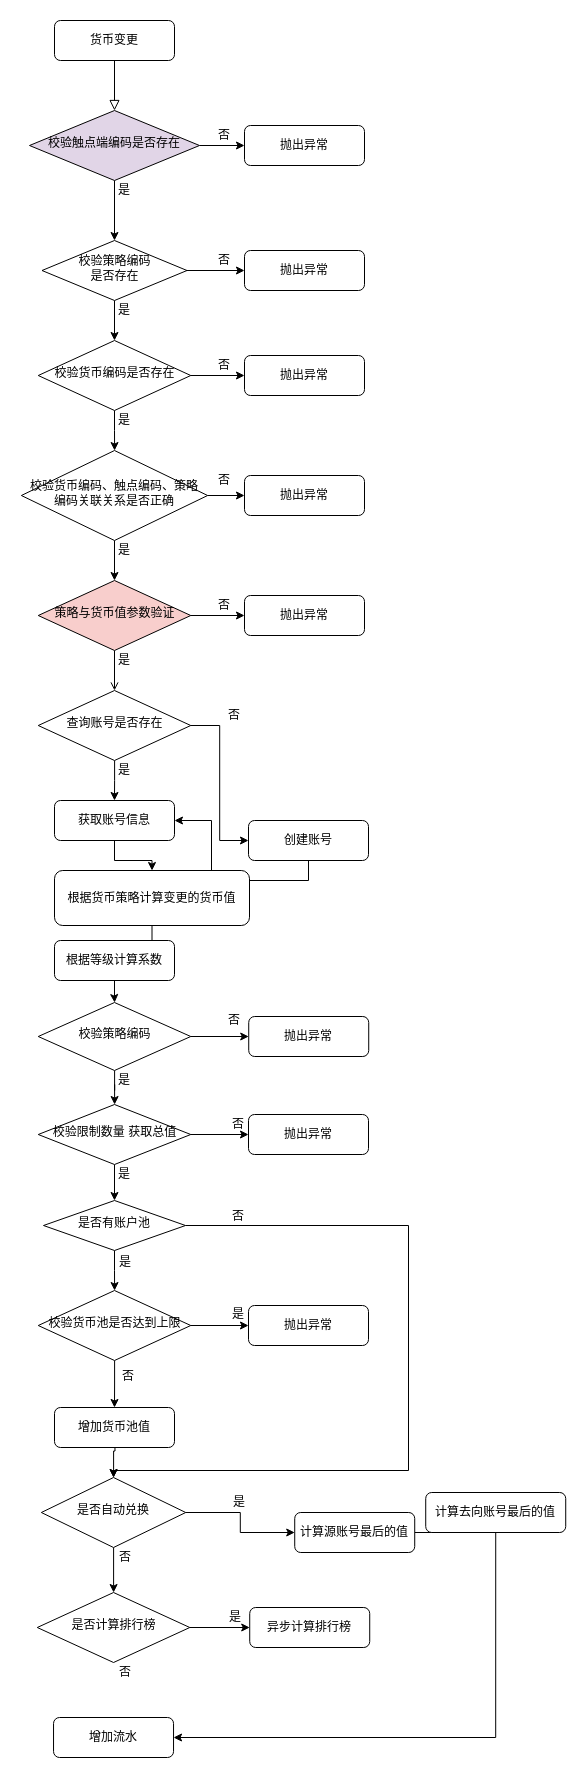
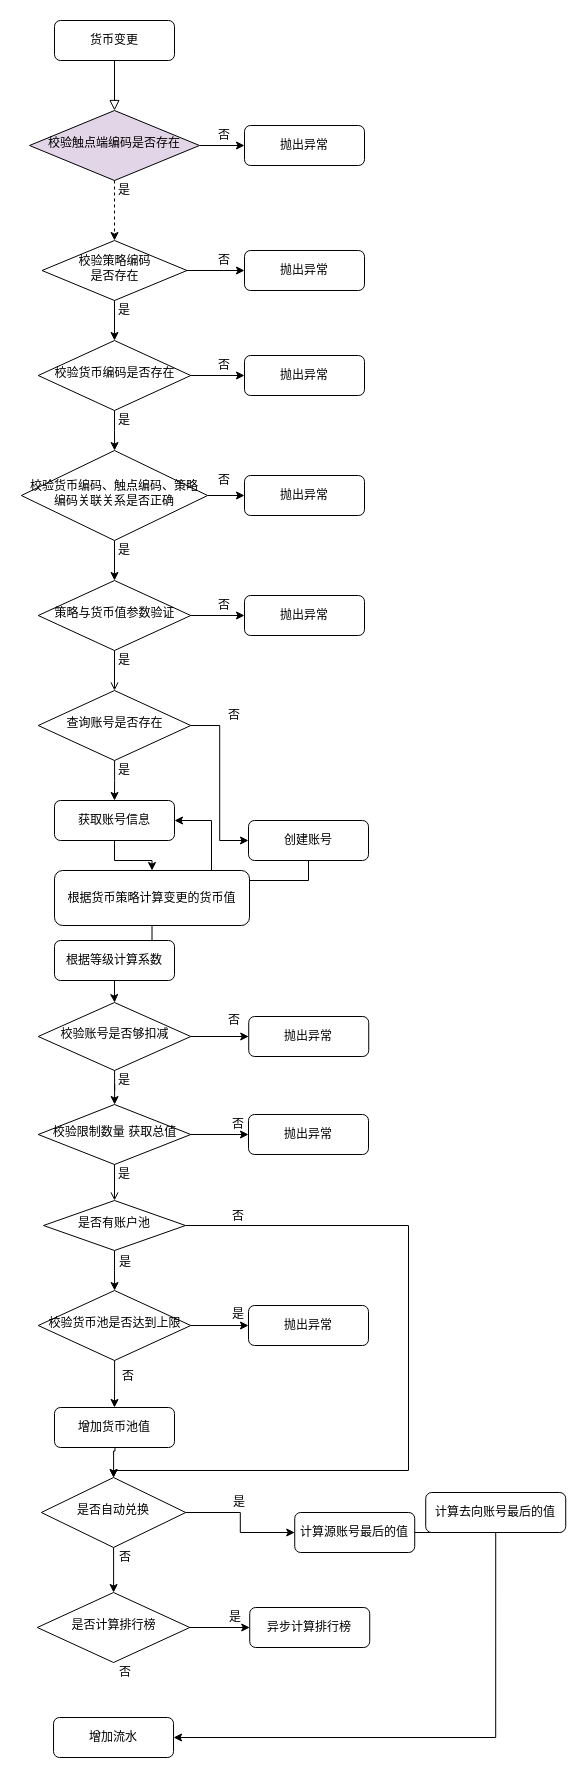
edge "校验触点端编码是否存在" -> "校验策略编码 是否存在": style solid -> dashed
node "策略与货币值参数验证": fillcolor #f8cecc -> #ffffff
node "校验策略编码": label "校验策略编码" -> "校验账号是否够扣减"
edge "校验限制数量 获取总值" -> "是否有账户池": arrowhead classic -> open
